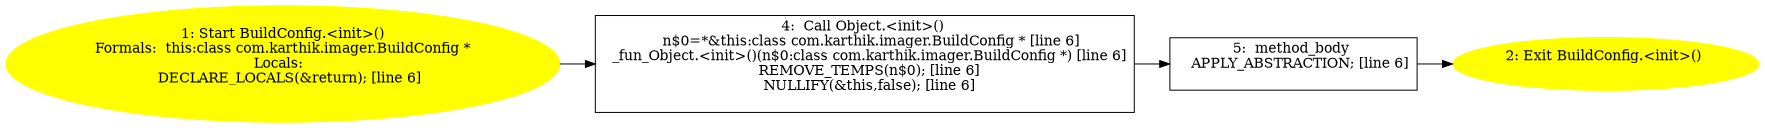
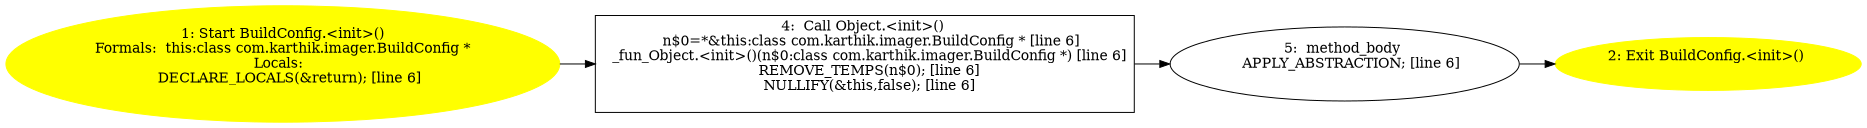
node "5:  method_body APPLY_ABSTRACTION; [line 6]": shape box -> ellipse
